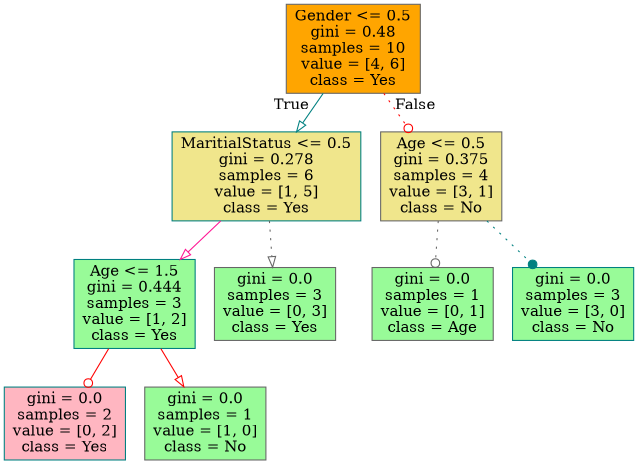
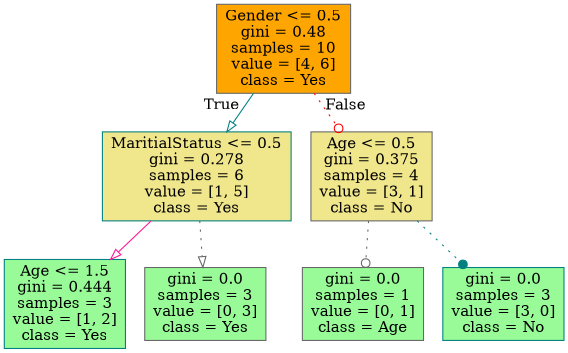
node "gini = 0.0 samples = 2 value = [0, 2] class = Yes": removed
node "gini = 0.0 samples = 1 value = [1, 0] class = No": removed
